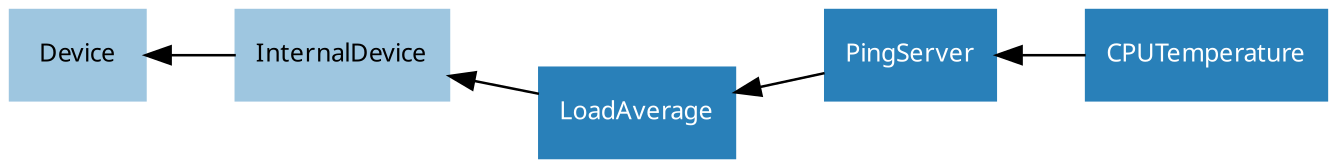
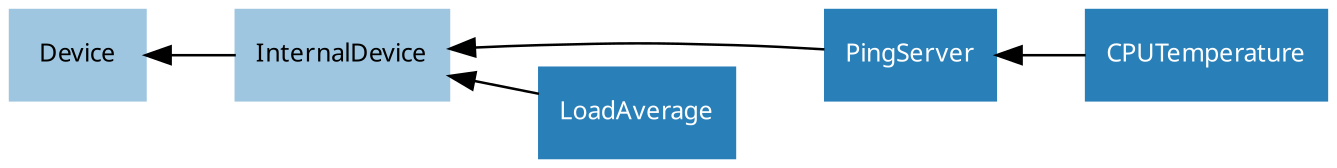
edge "PingServer" -> "LoadAverage": now "PingServer" -> "InternalDevice"
